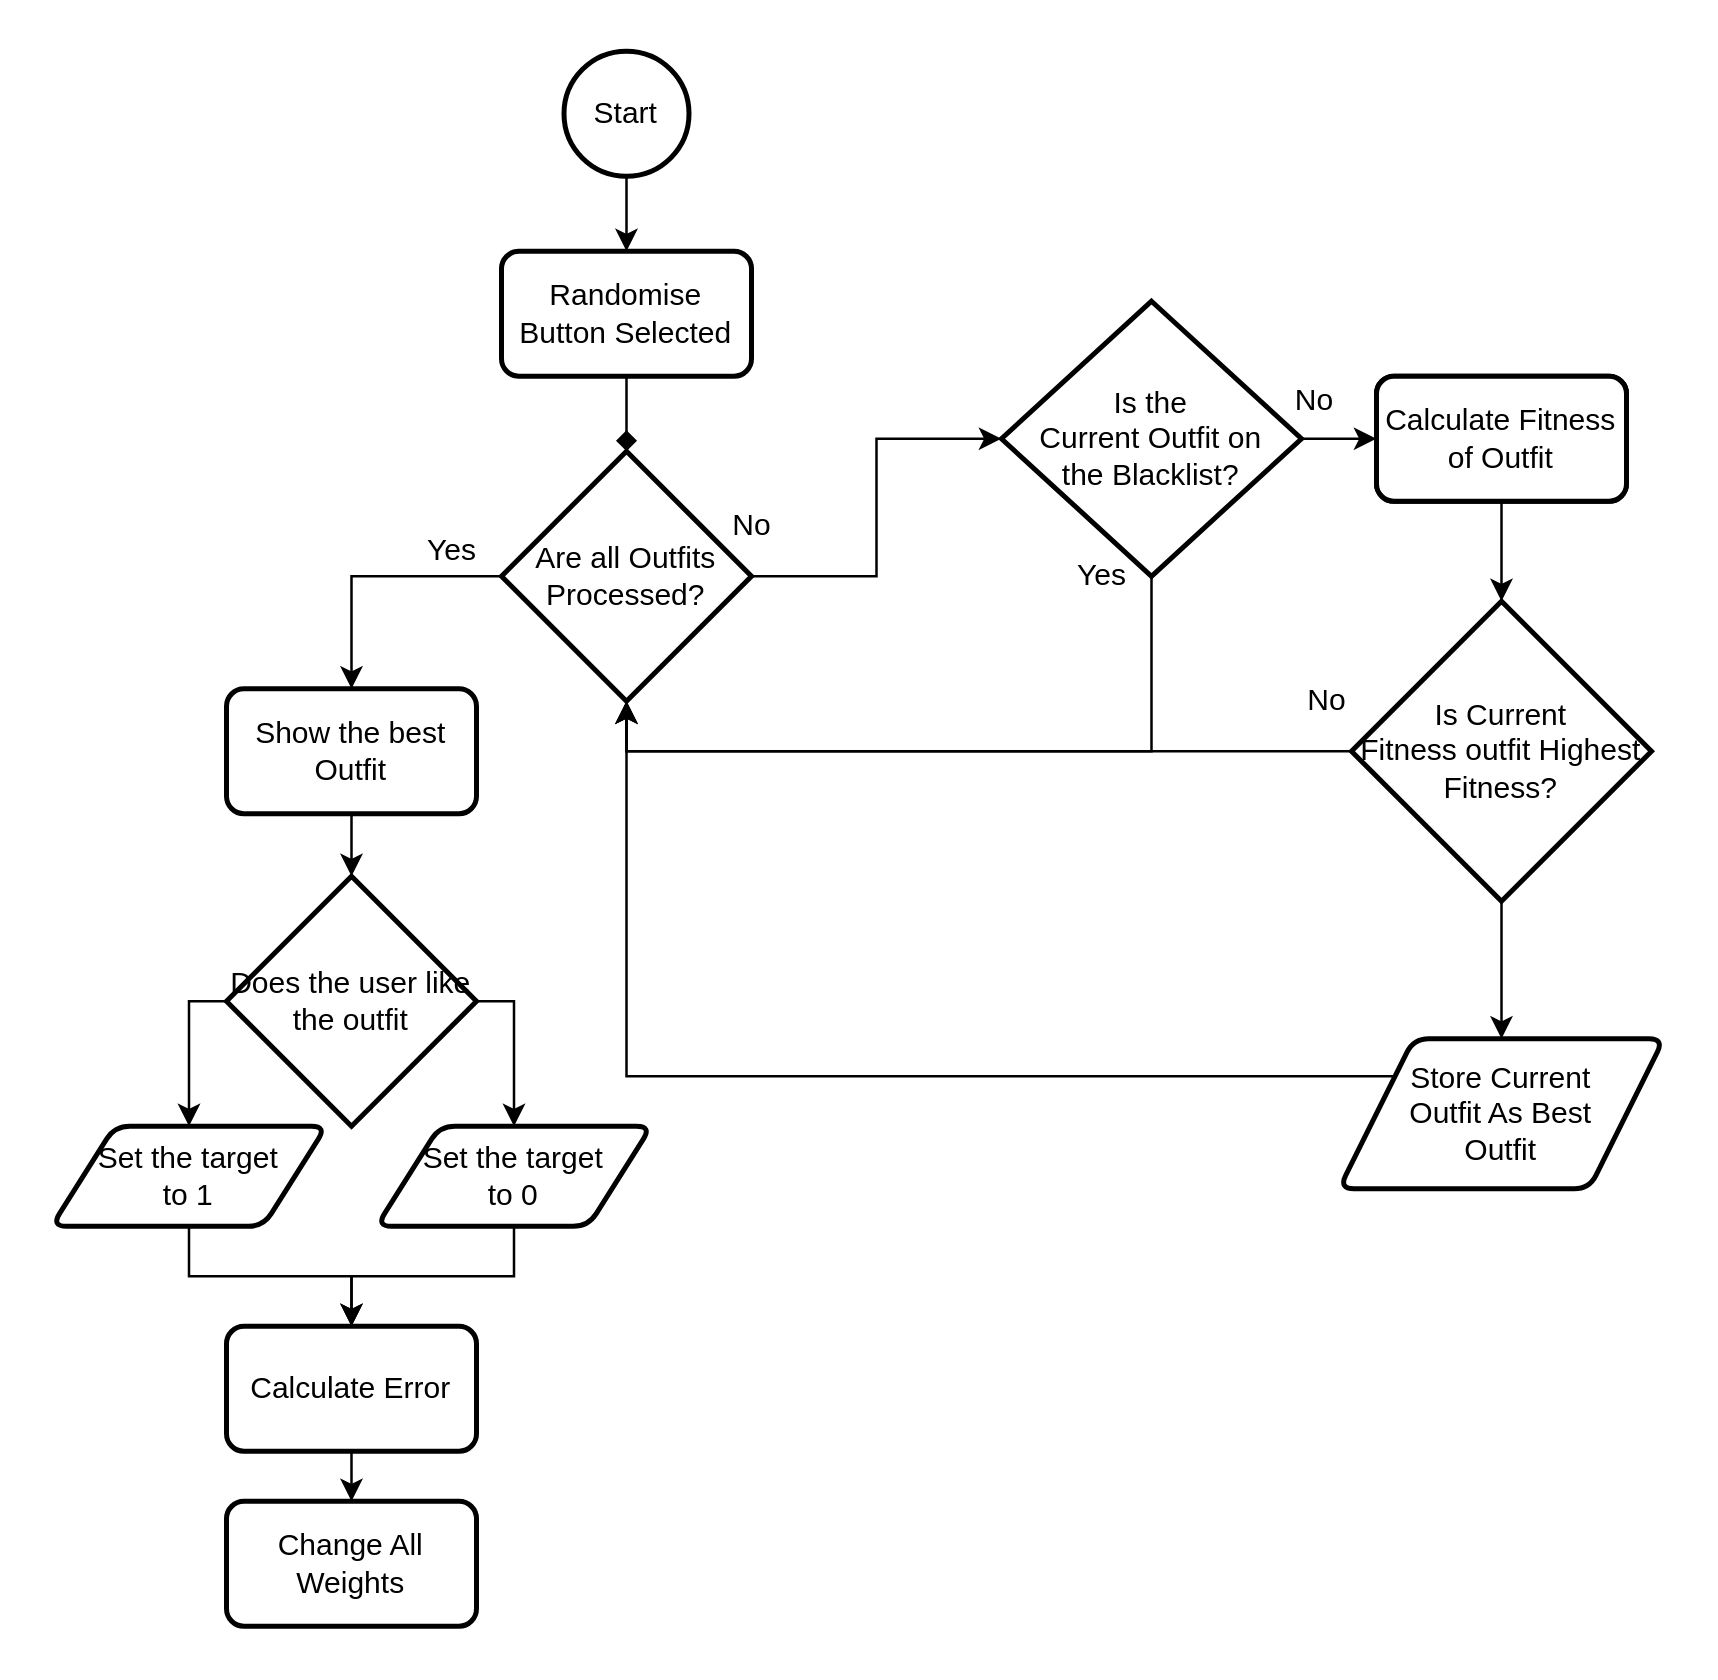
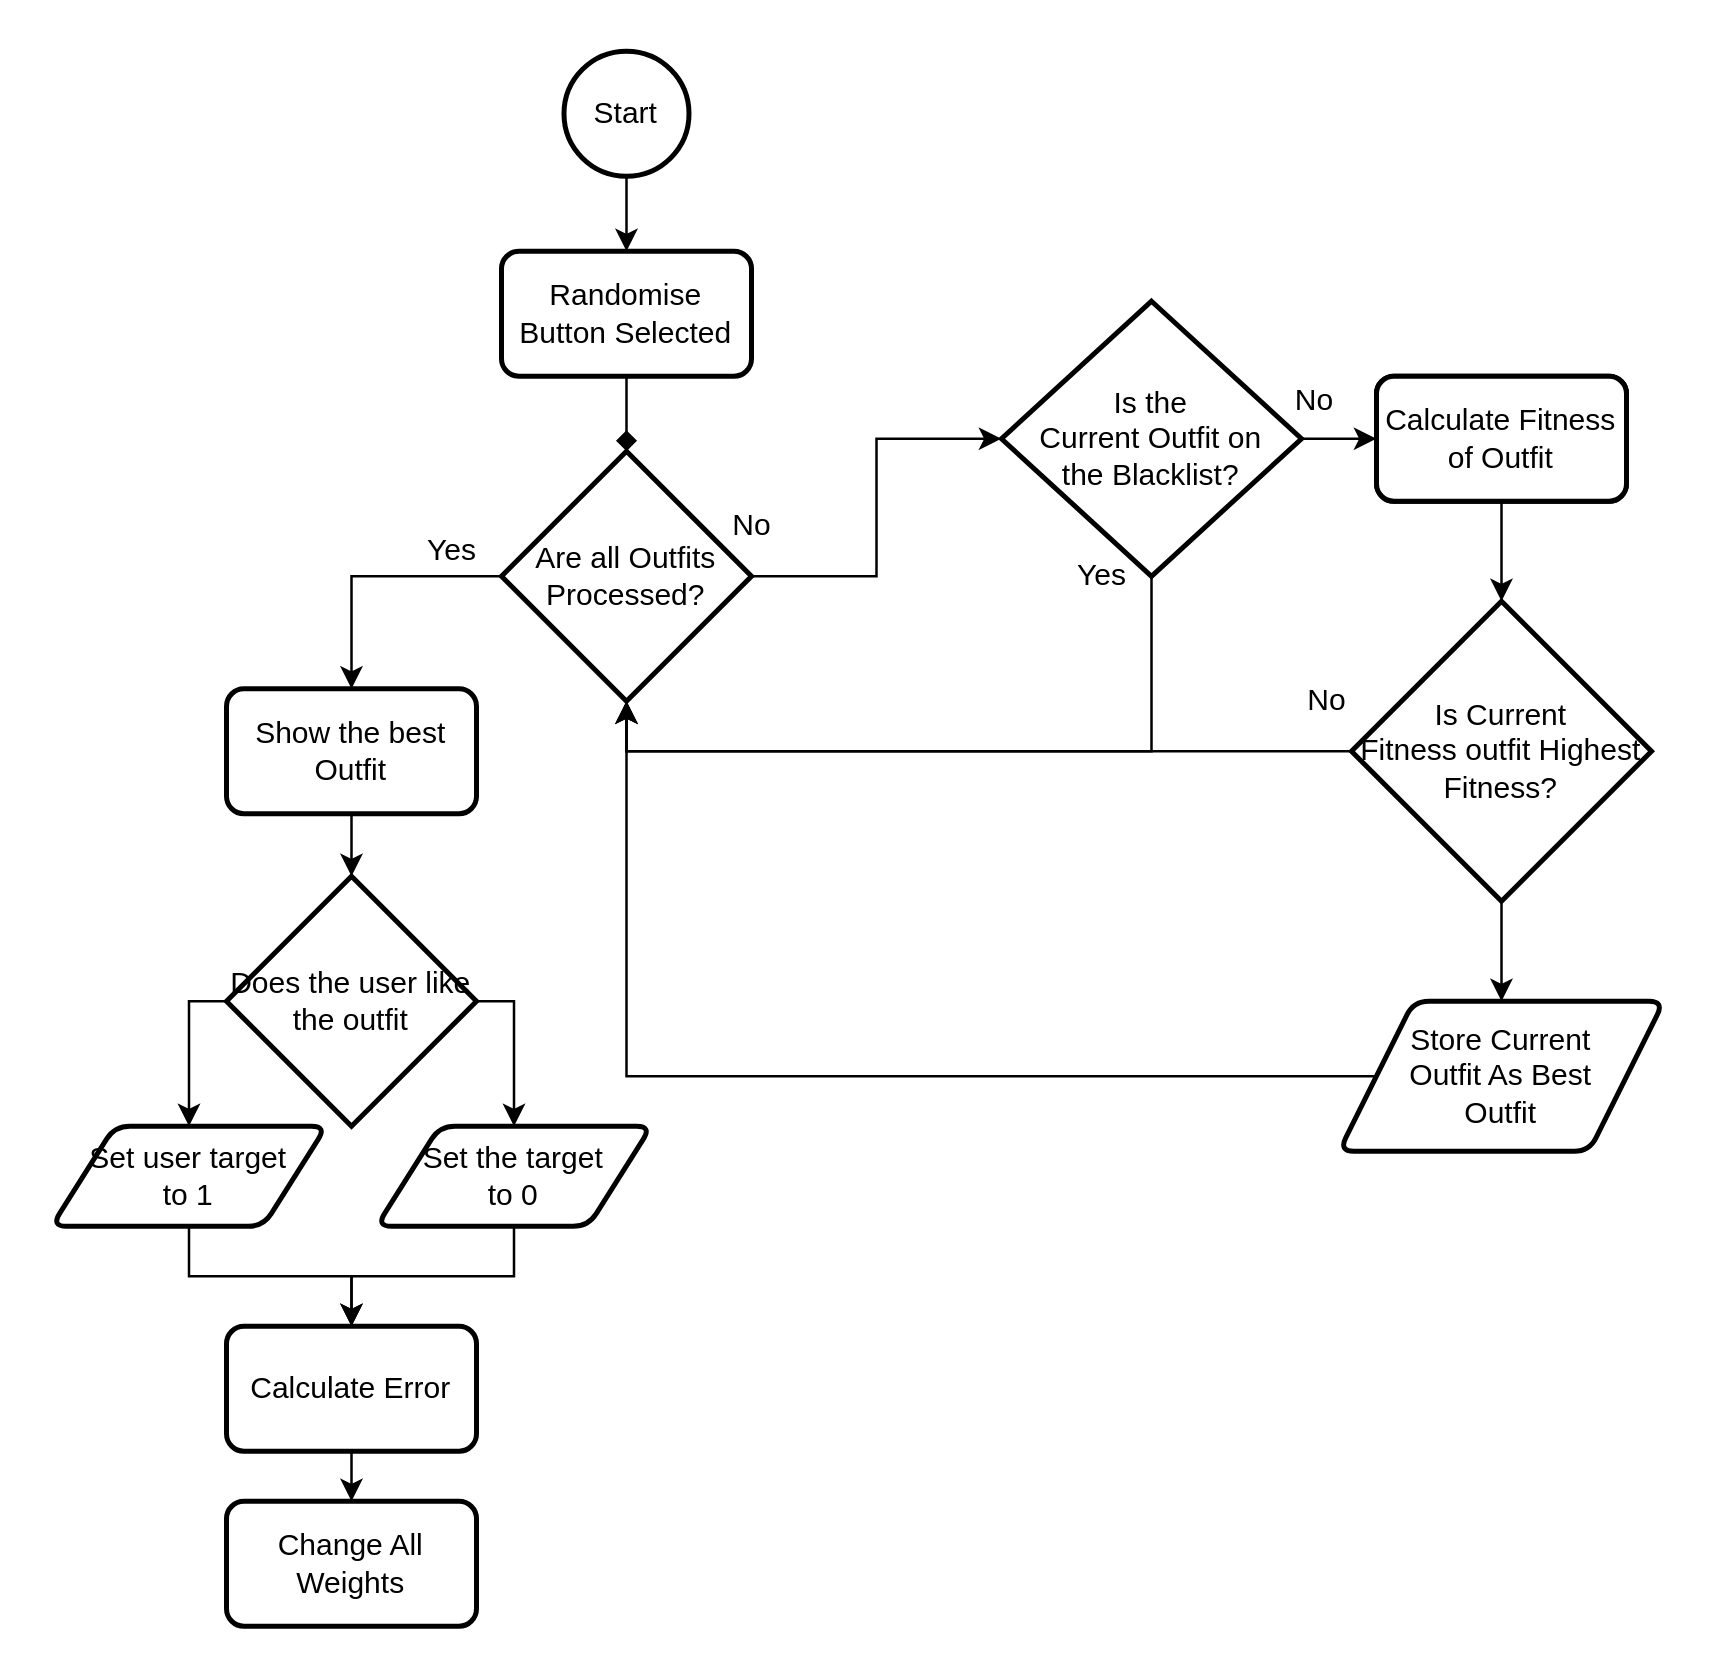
node "Store Current Outfit As Best Outfit": moved (1501, 1114) -> (1501, 1076)
node "Set the target to 1": label "Set the target to 1" -> "Set user target to 1"
